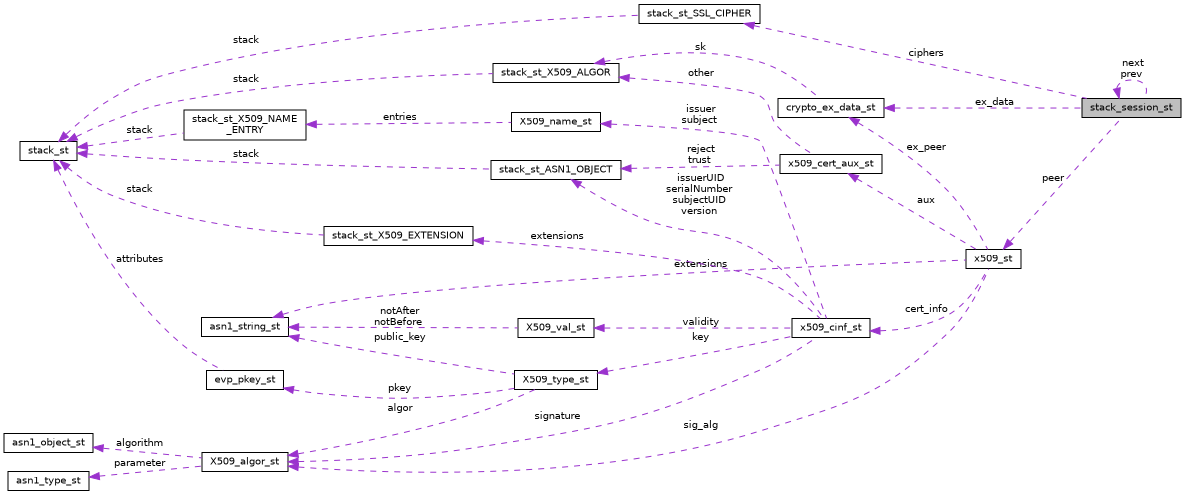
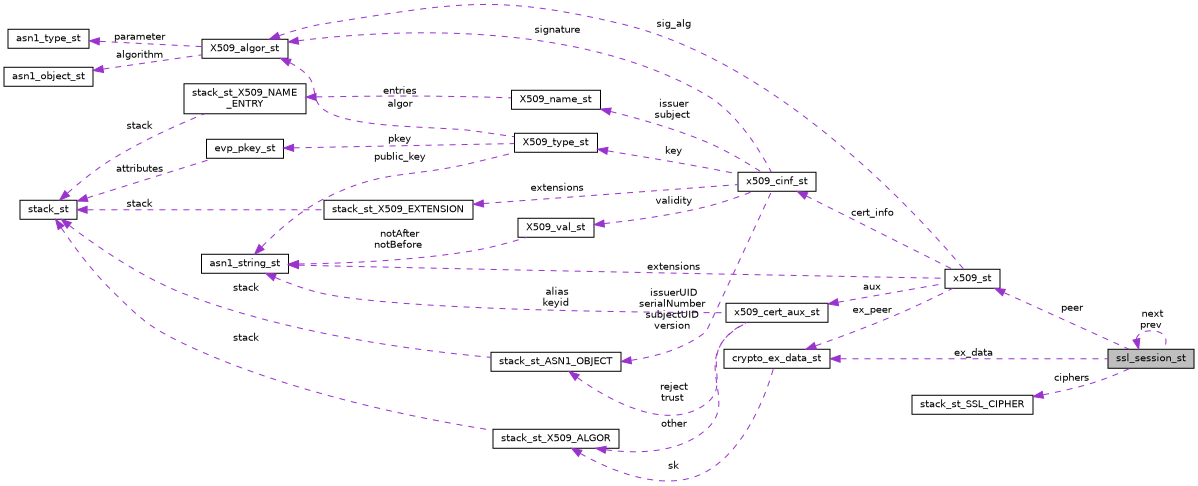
edge "stack_st_SSL_CIPHER" -> "stack_st": removed, label "stack"
node "stack_session_st": label "stack_session_st" -> "ssl_session_st"
edge "x509_cert_aux_st" -> "asn1_string_st": added, label "alias keyid"
